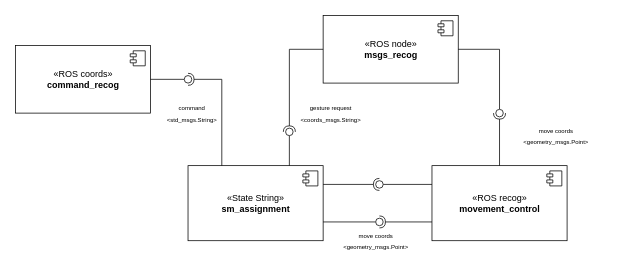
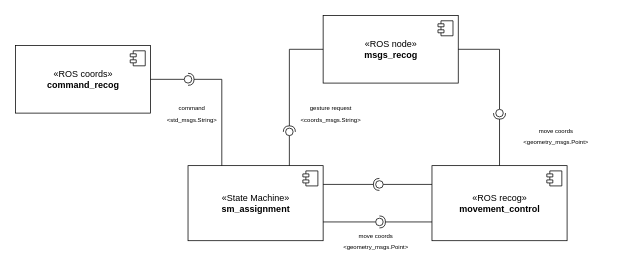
node "«State String» sm_assignment": label "«State String» sm_assignment" -> "«State Machine» sm_assignment"
